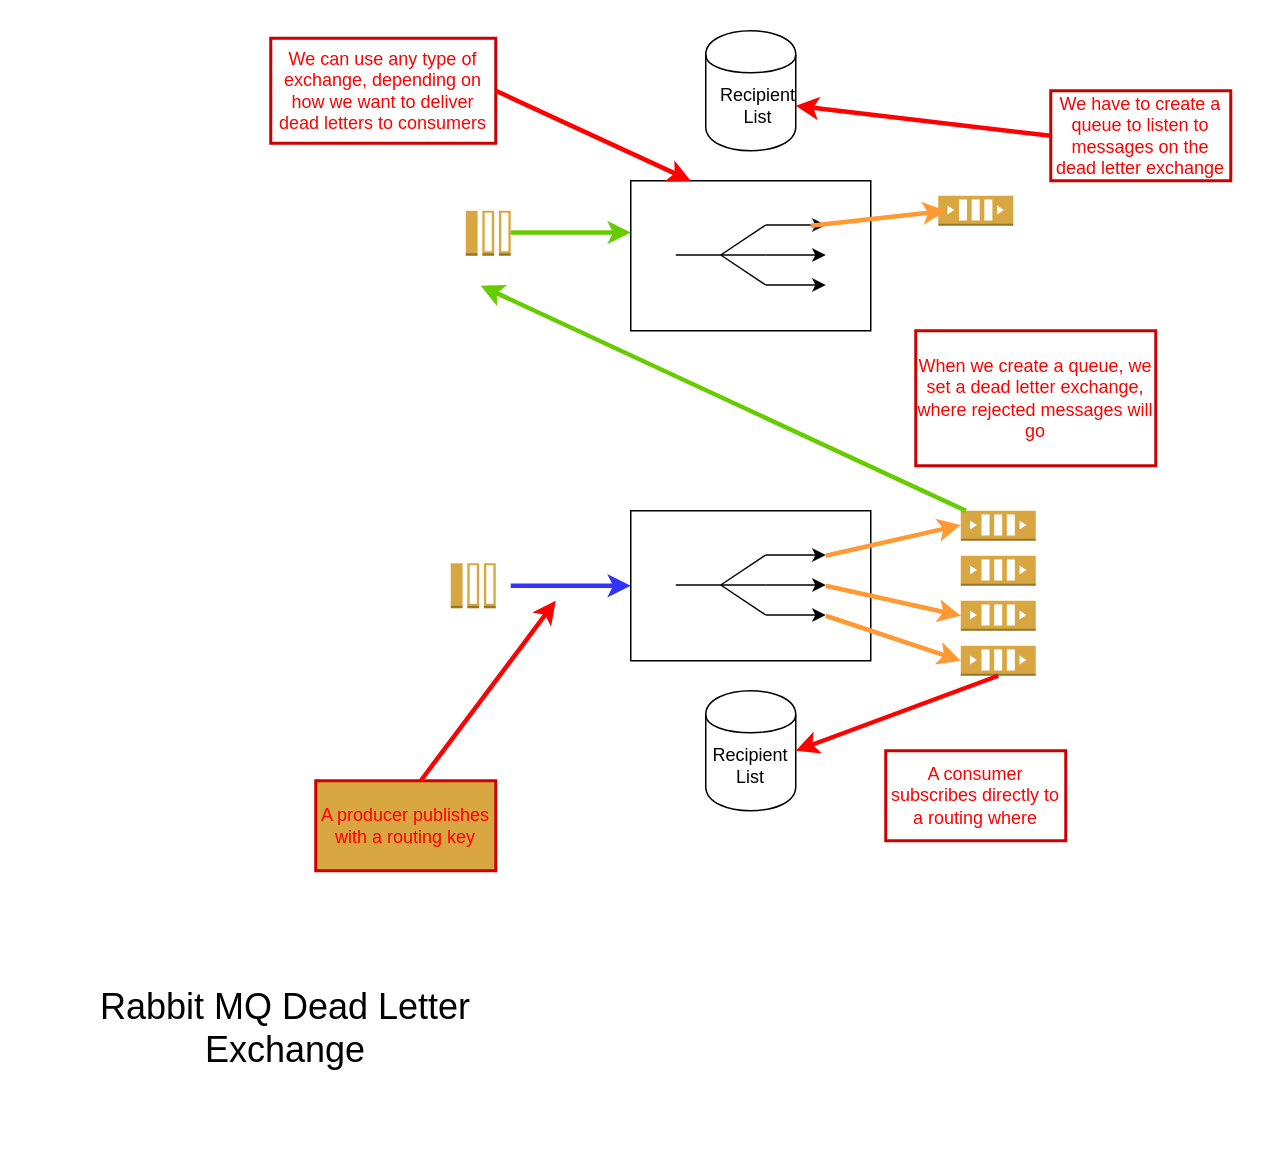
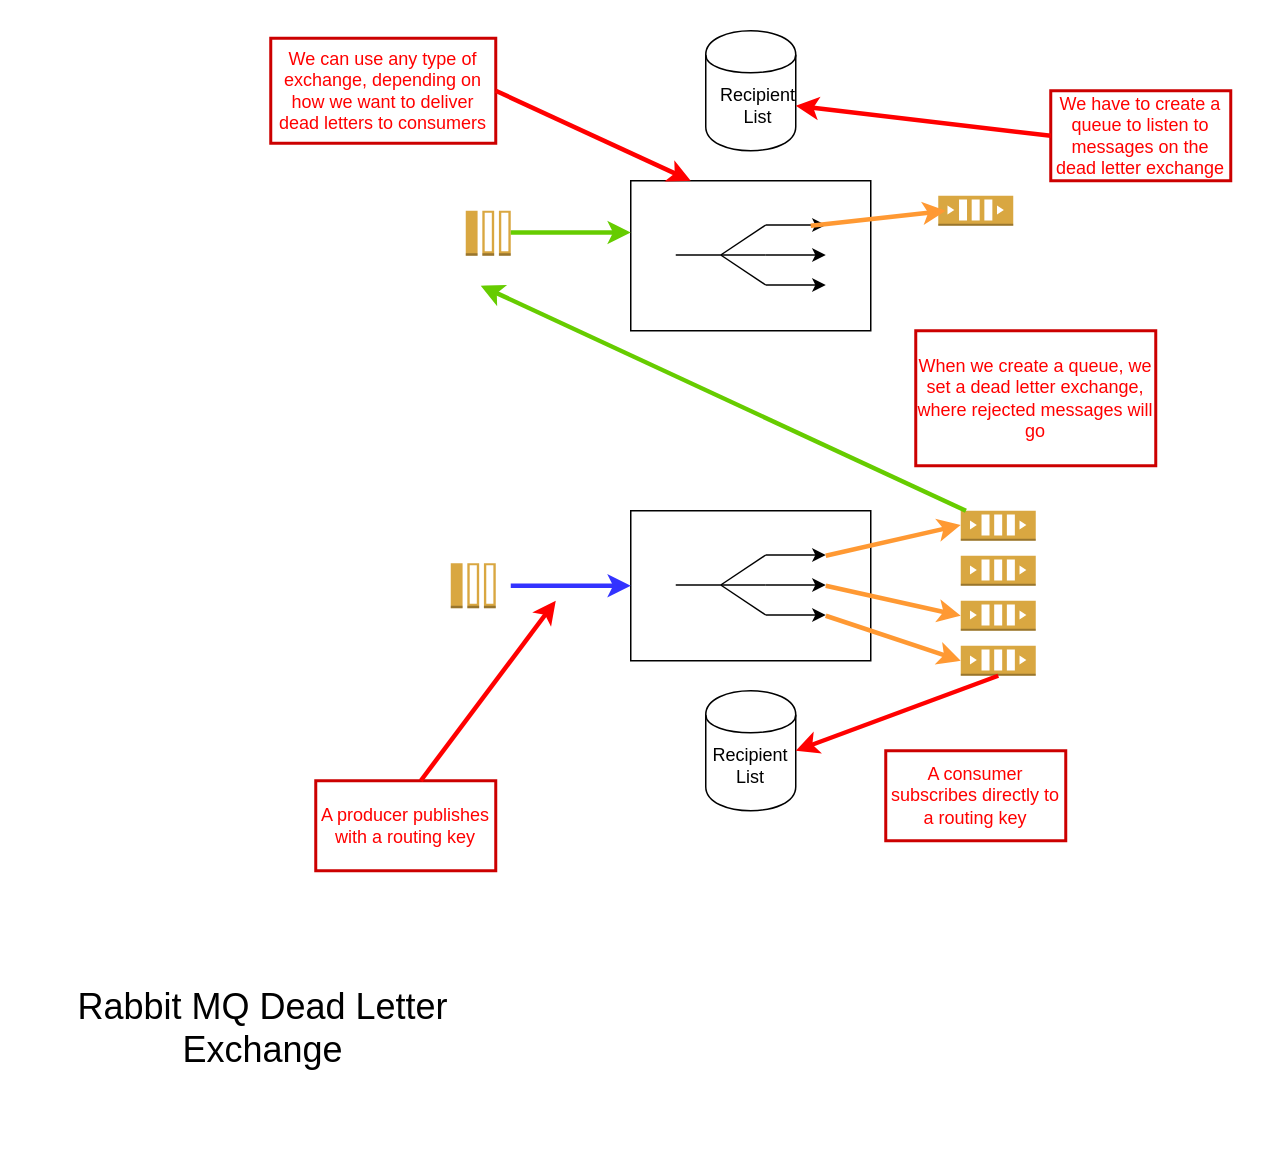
node "A consumer subscribes directly to a routing where": label "A consumer subscribes directly to a routing where" -> "A consumer subscribes directly to a routing key"
node "A producer publishes with a routing key": fillcolor #d9a741 -> #ffffff
node "Rabbit MQ Dead Letter Exchange": moved (286, 1028) -> (263, 1028)
